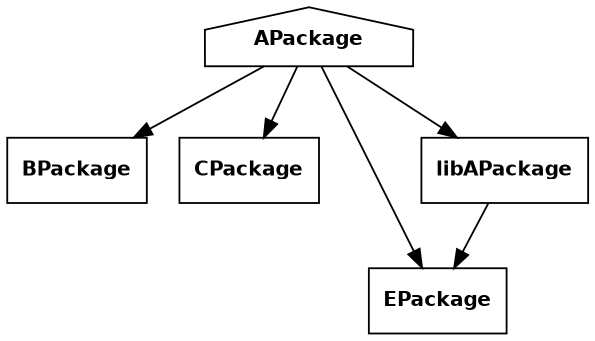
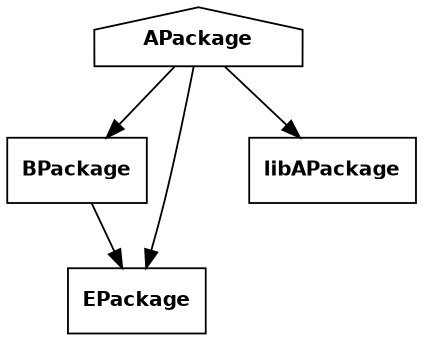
node "CPackage": removed
edge "libAPackage" -> "EPackage": now "BPackage" -> "EPackage"
